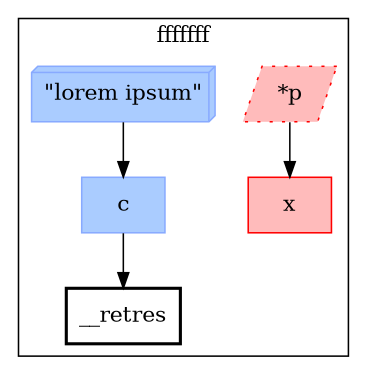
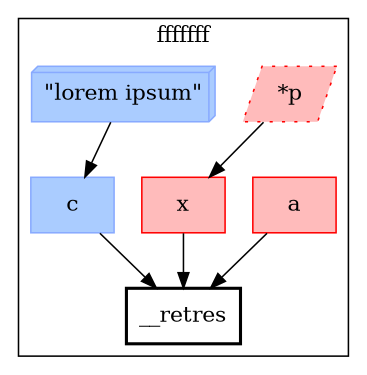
node "a": added
edge "x" -> "__retres": added
